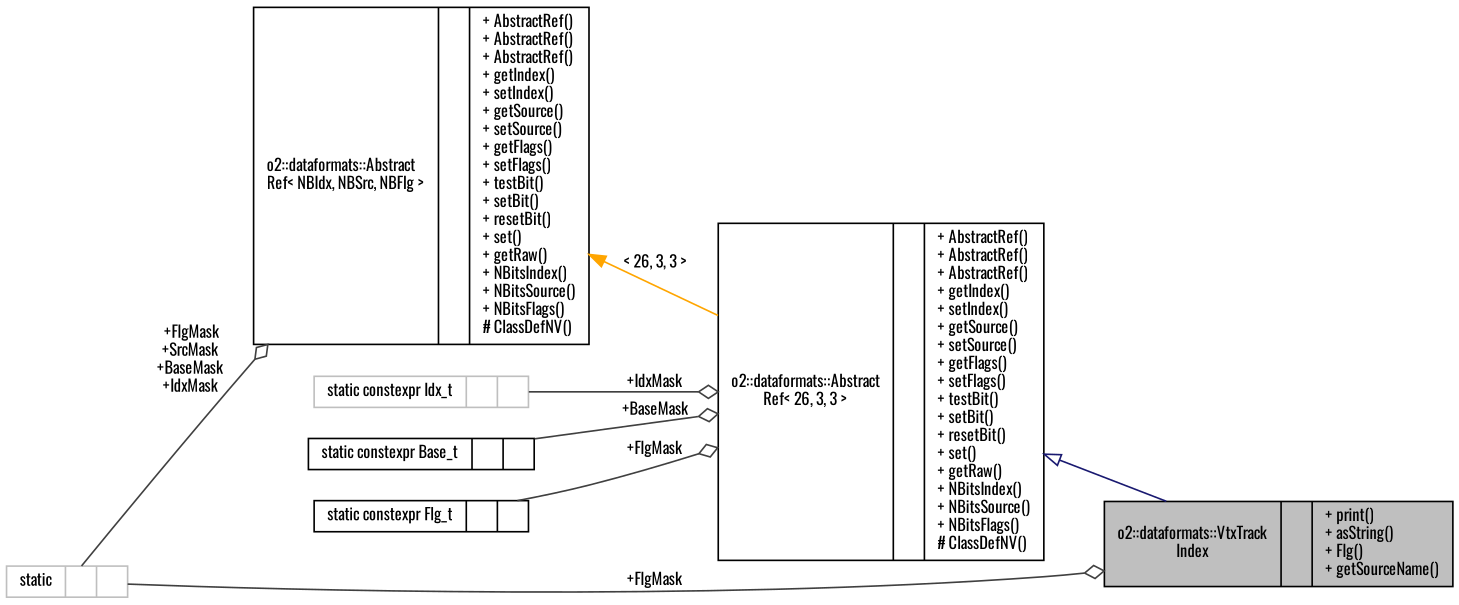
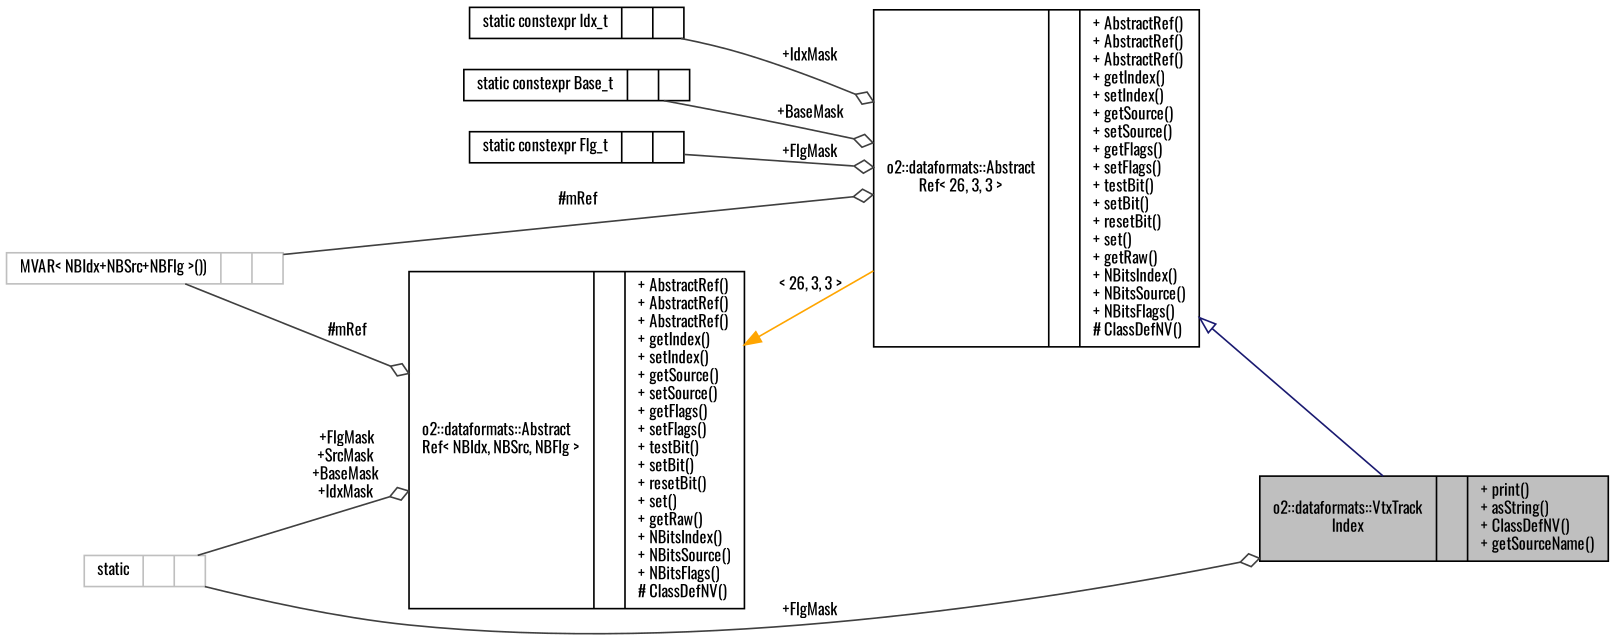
node "MVAR< NBIdx+NBSrc+NBFlg >())": added
node "static constexpr Idx_t": color grey75 -> black
node "o2::dataformats::VtxTrack": text "+ Flg()" -> "+ ClassDefNV()"
